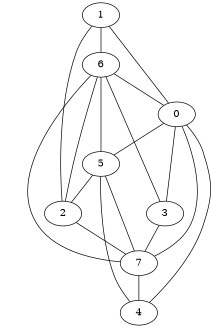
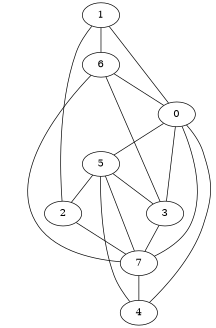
edge "6" -- "5": now "3" -- "5"
edge "6" -- "2": removed
